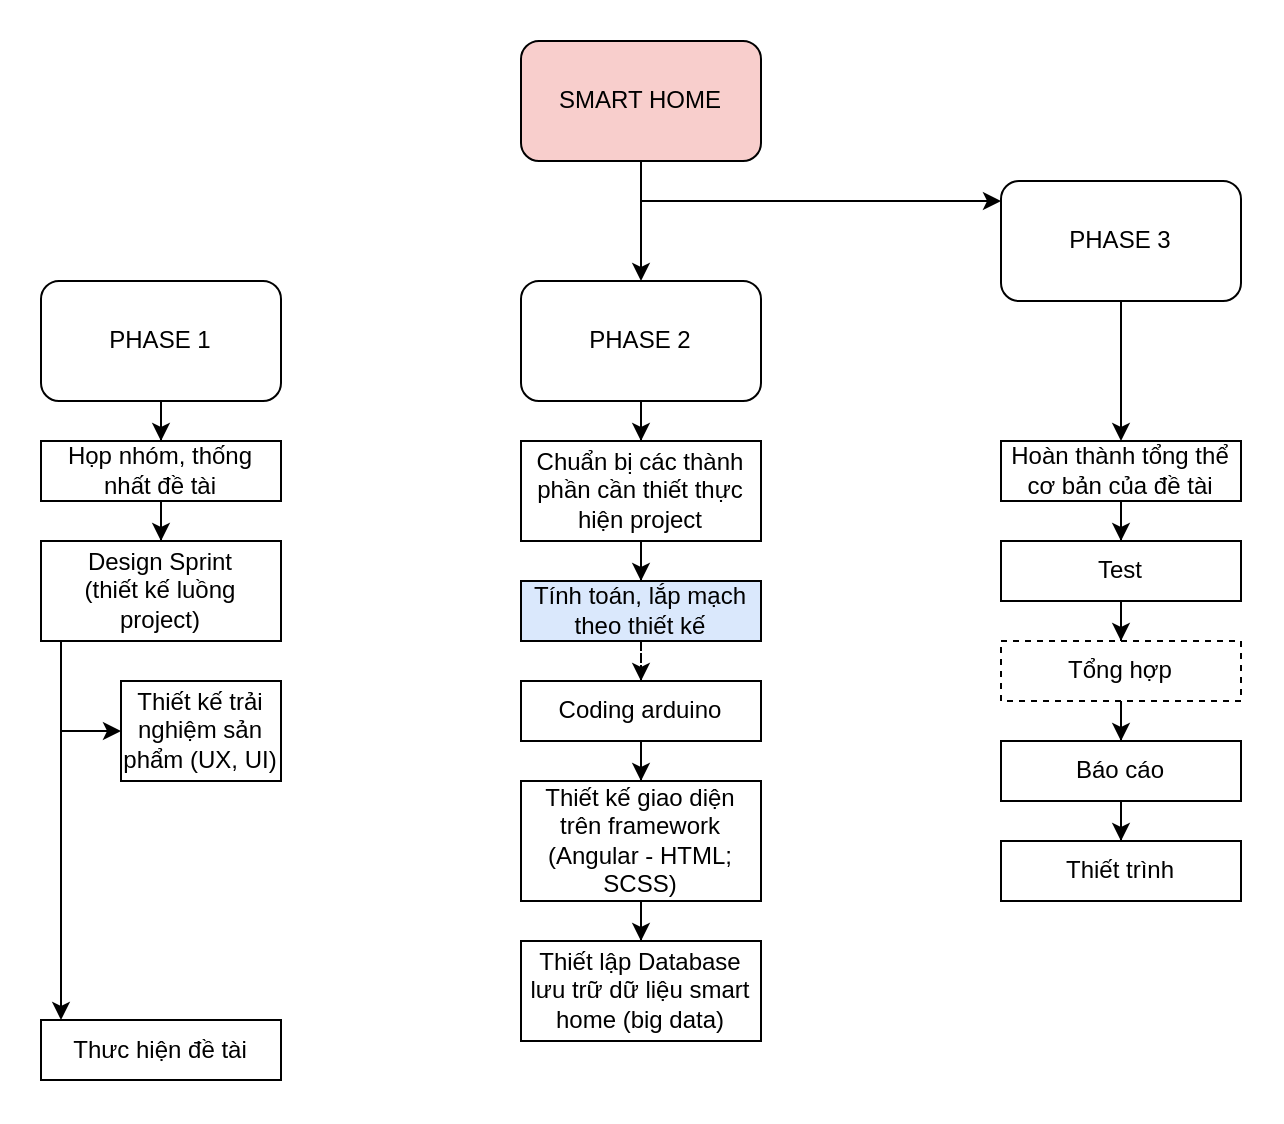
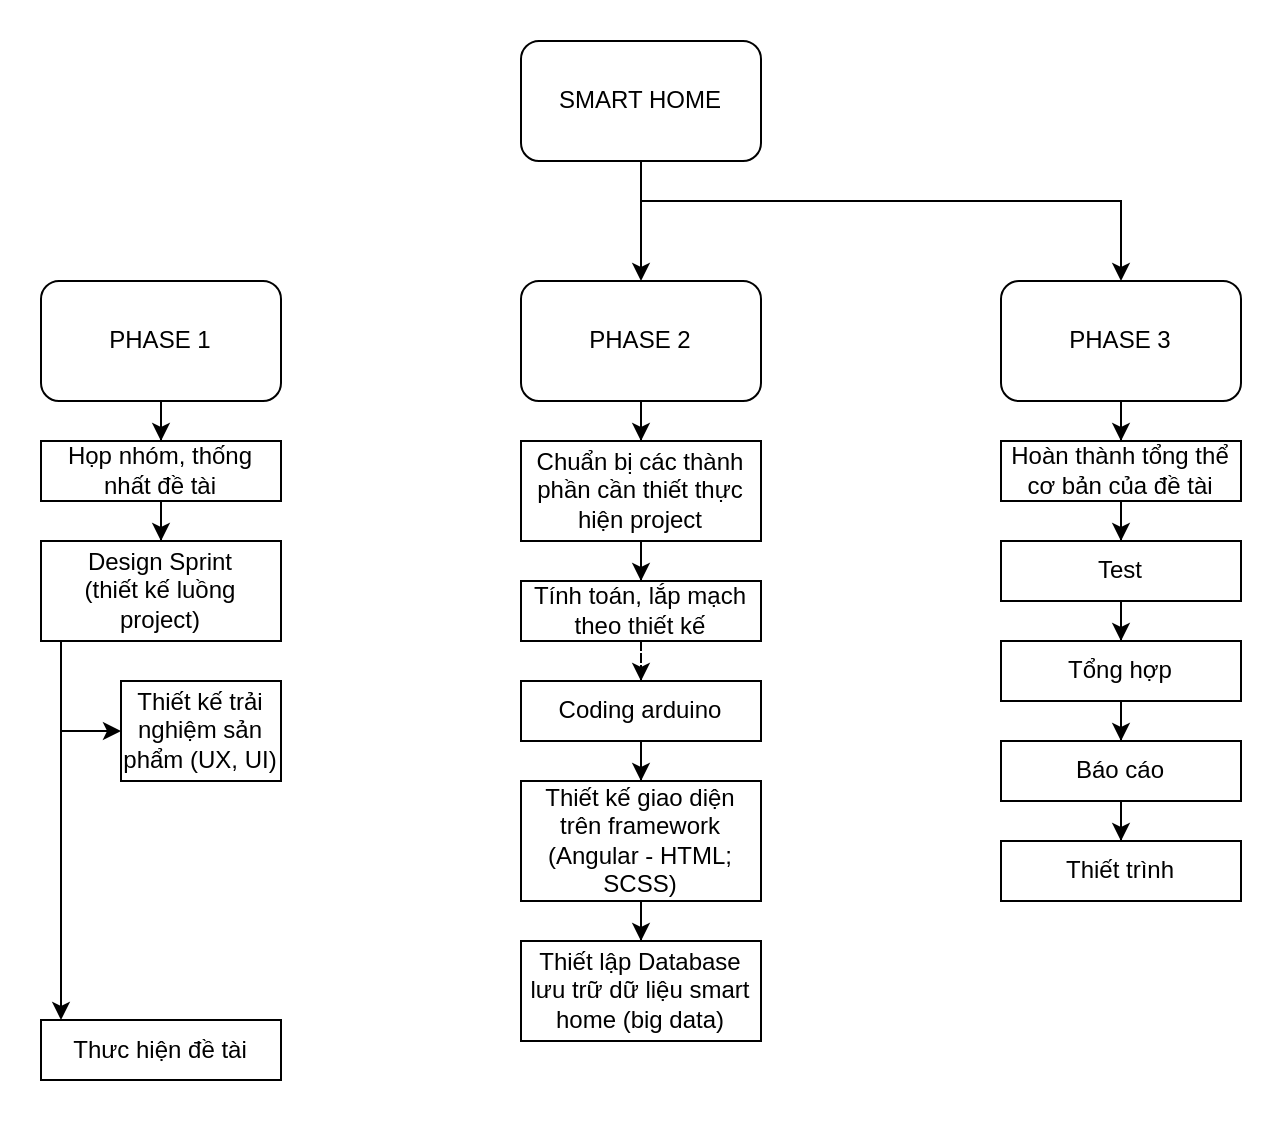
node "SMART HOME": fillcolor #f8cecc -> #ffffff
node "PHASE 3": moved (1121, 241) -> (1121, 341)
node "Tính toán, lắp mạch theo thiết kế": fillcolor #dae8fc -> #ffffff
node "Tổng hợp": style dashed -> solid
